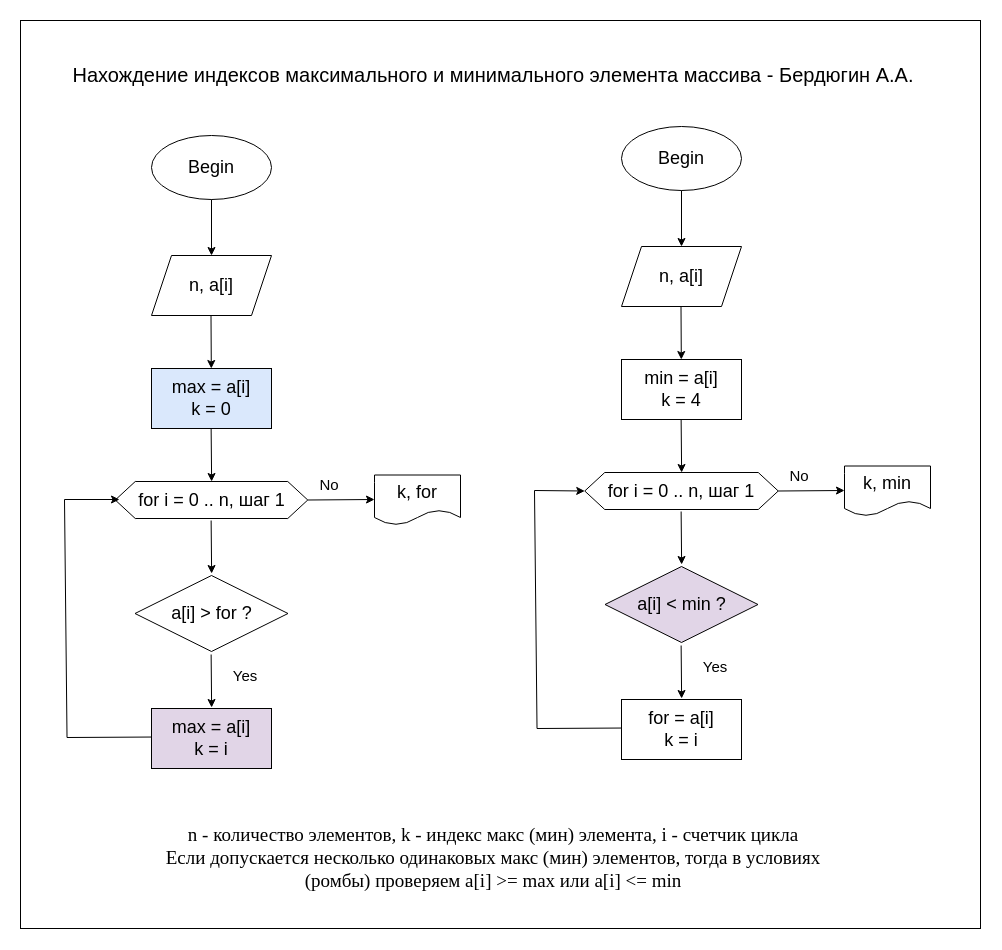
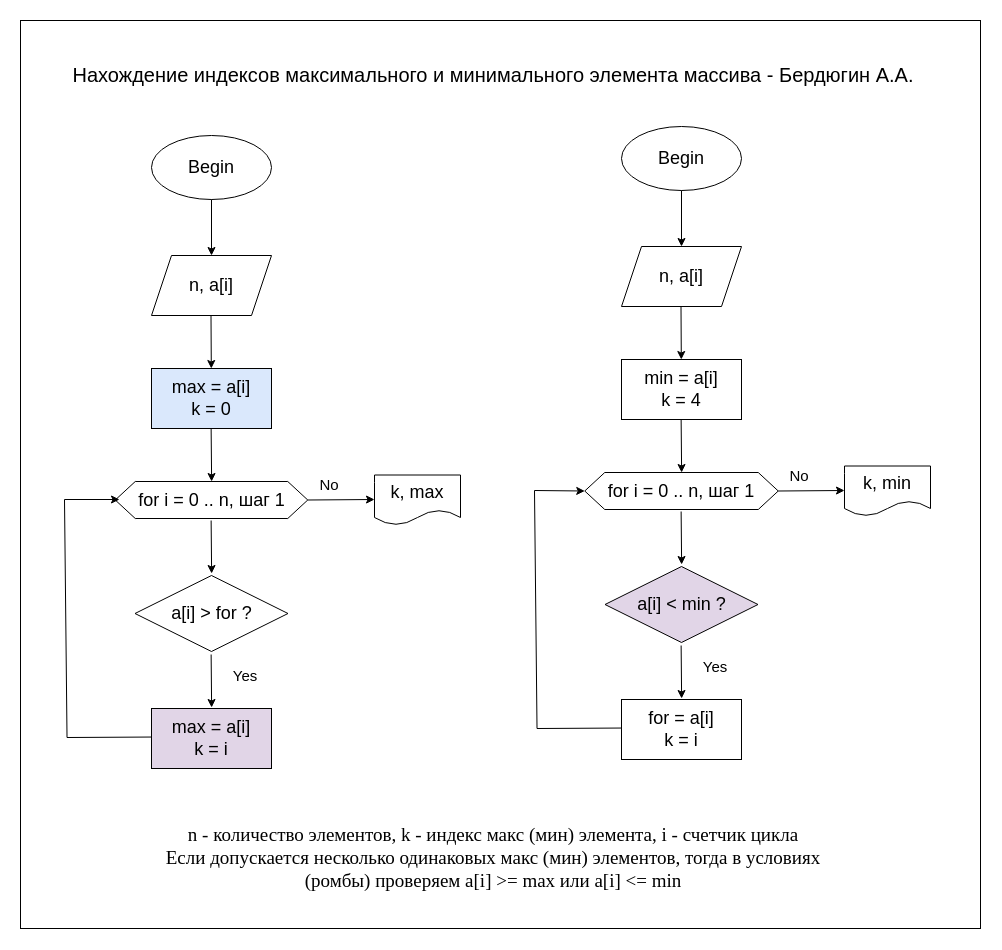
node "k, for": label "k, for" -> "k, max"
